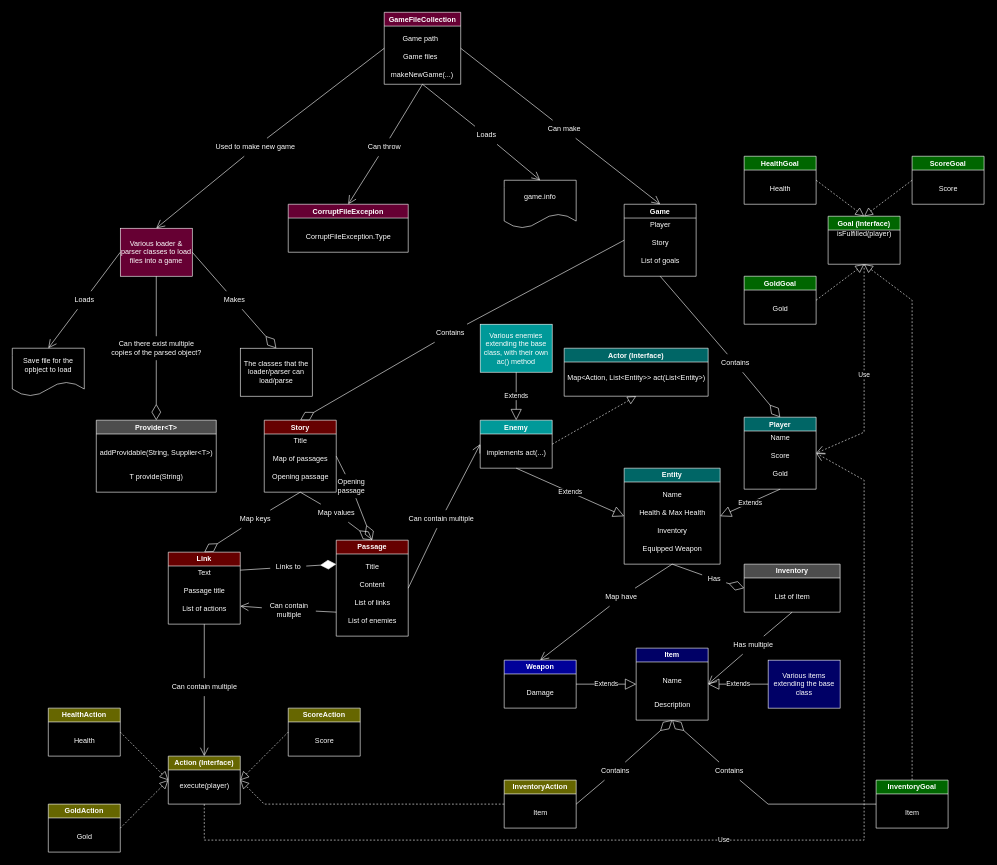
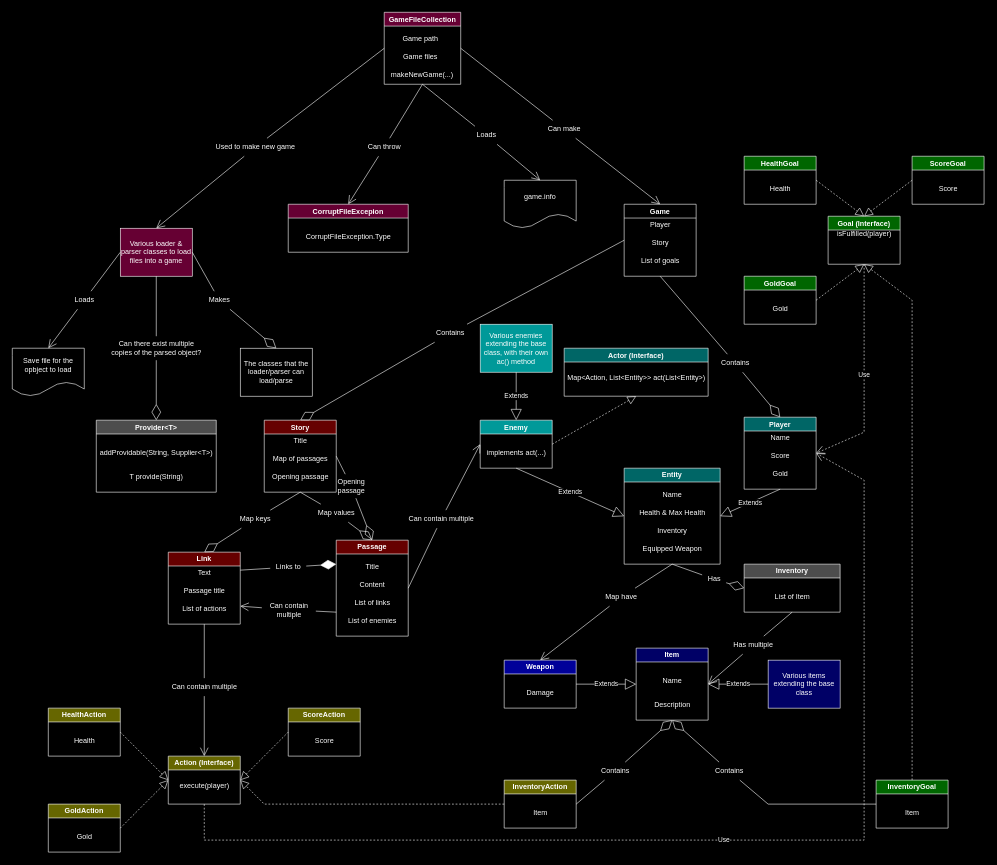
node "Makes": moved (234, 300) -> (219, 300)
